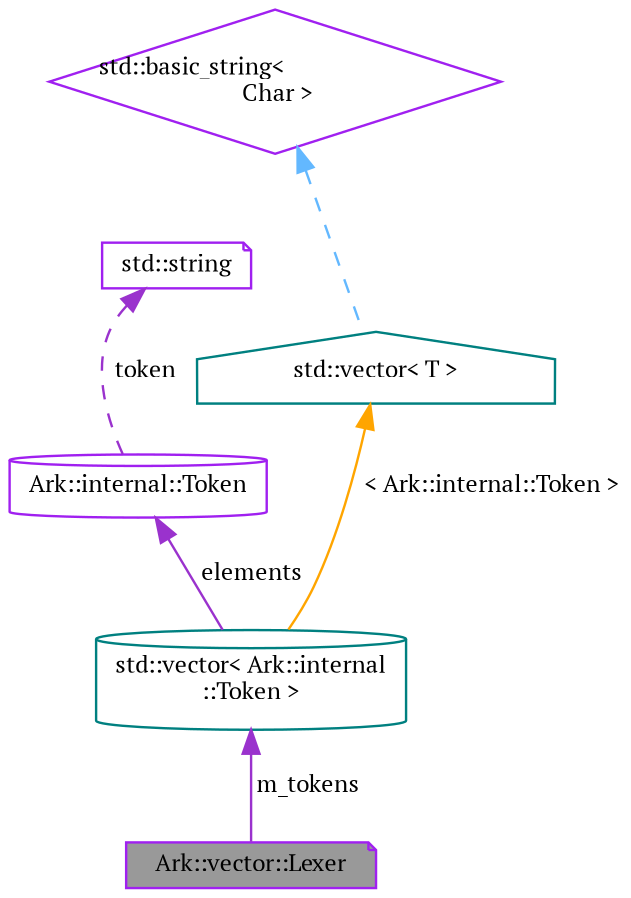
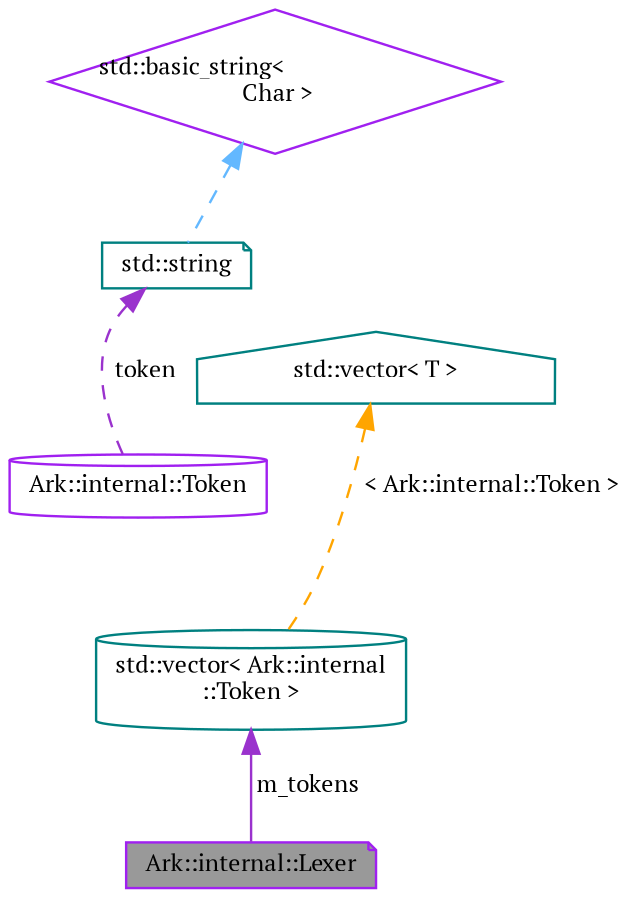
edge "std::vector< T >" -> "std::basic_string< Char >": now "std::string" -> "std::basic_string< Char >"
node "std::string": color purple -> teal
edge "std::vector< Ark::internal ::Token >" -> "std::vector< T >": style solid -> dashed
edge "std::vector< Ark::internal ::Token >" -> "Ark::internal::Token": removed, label "elements"
node "Ark::vector::Lexer": label "Ark::vector::Lexer" -> "Ark::internal::Lexer"
